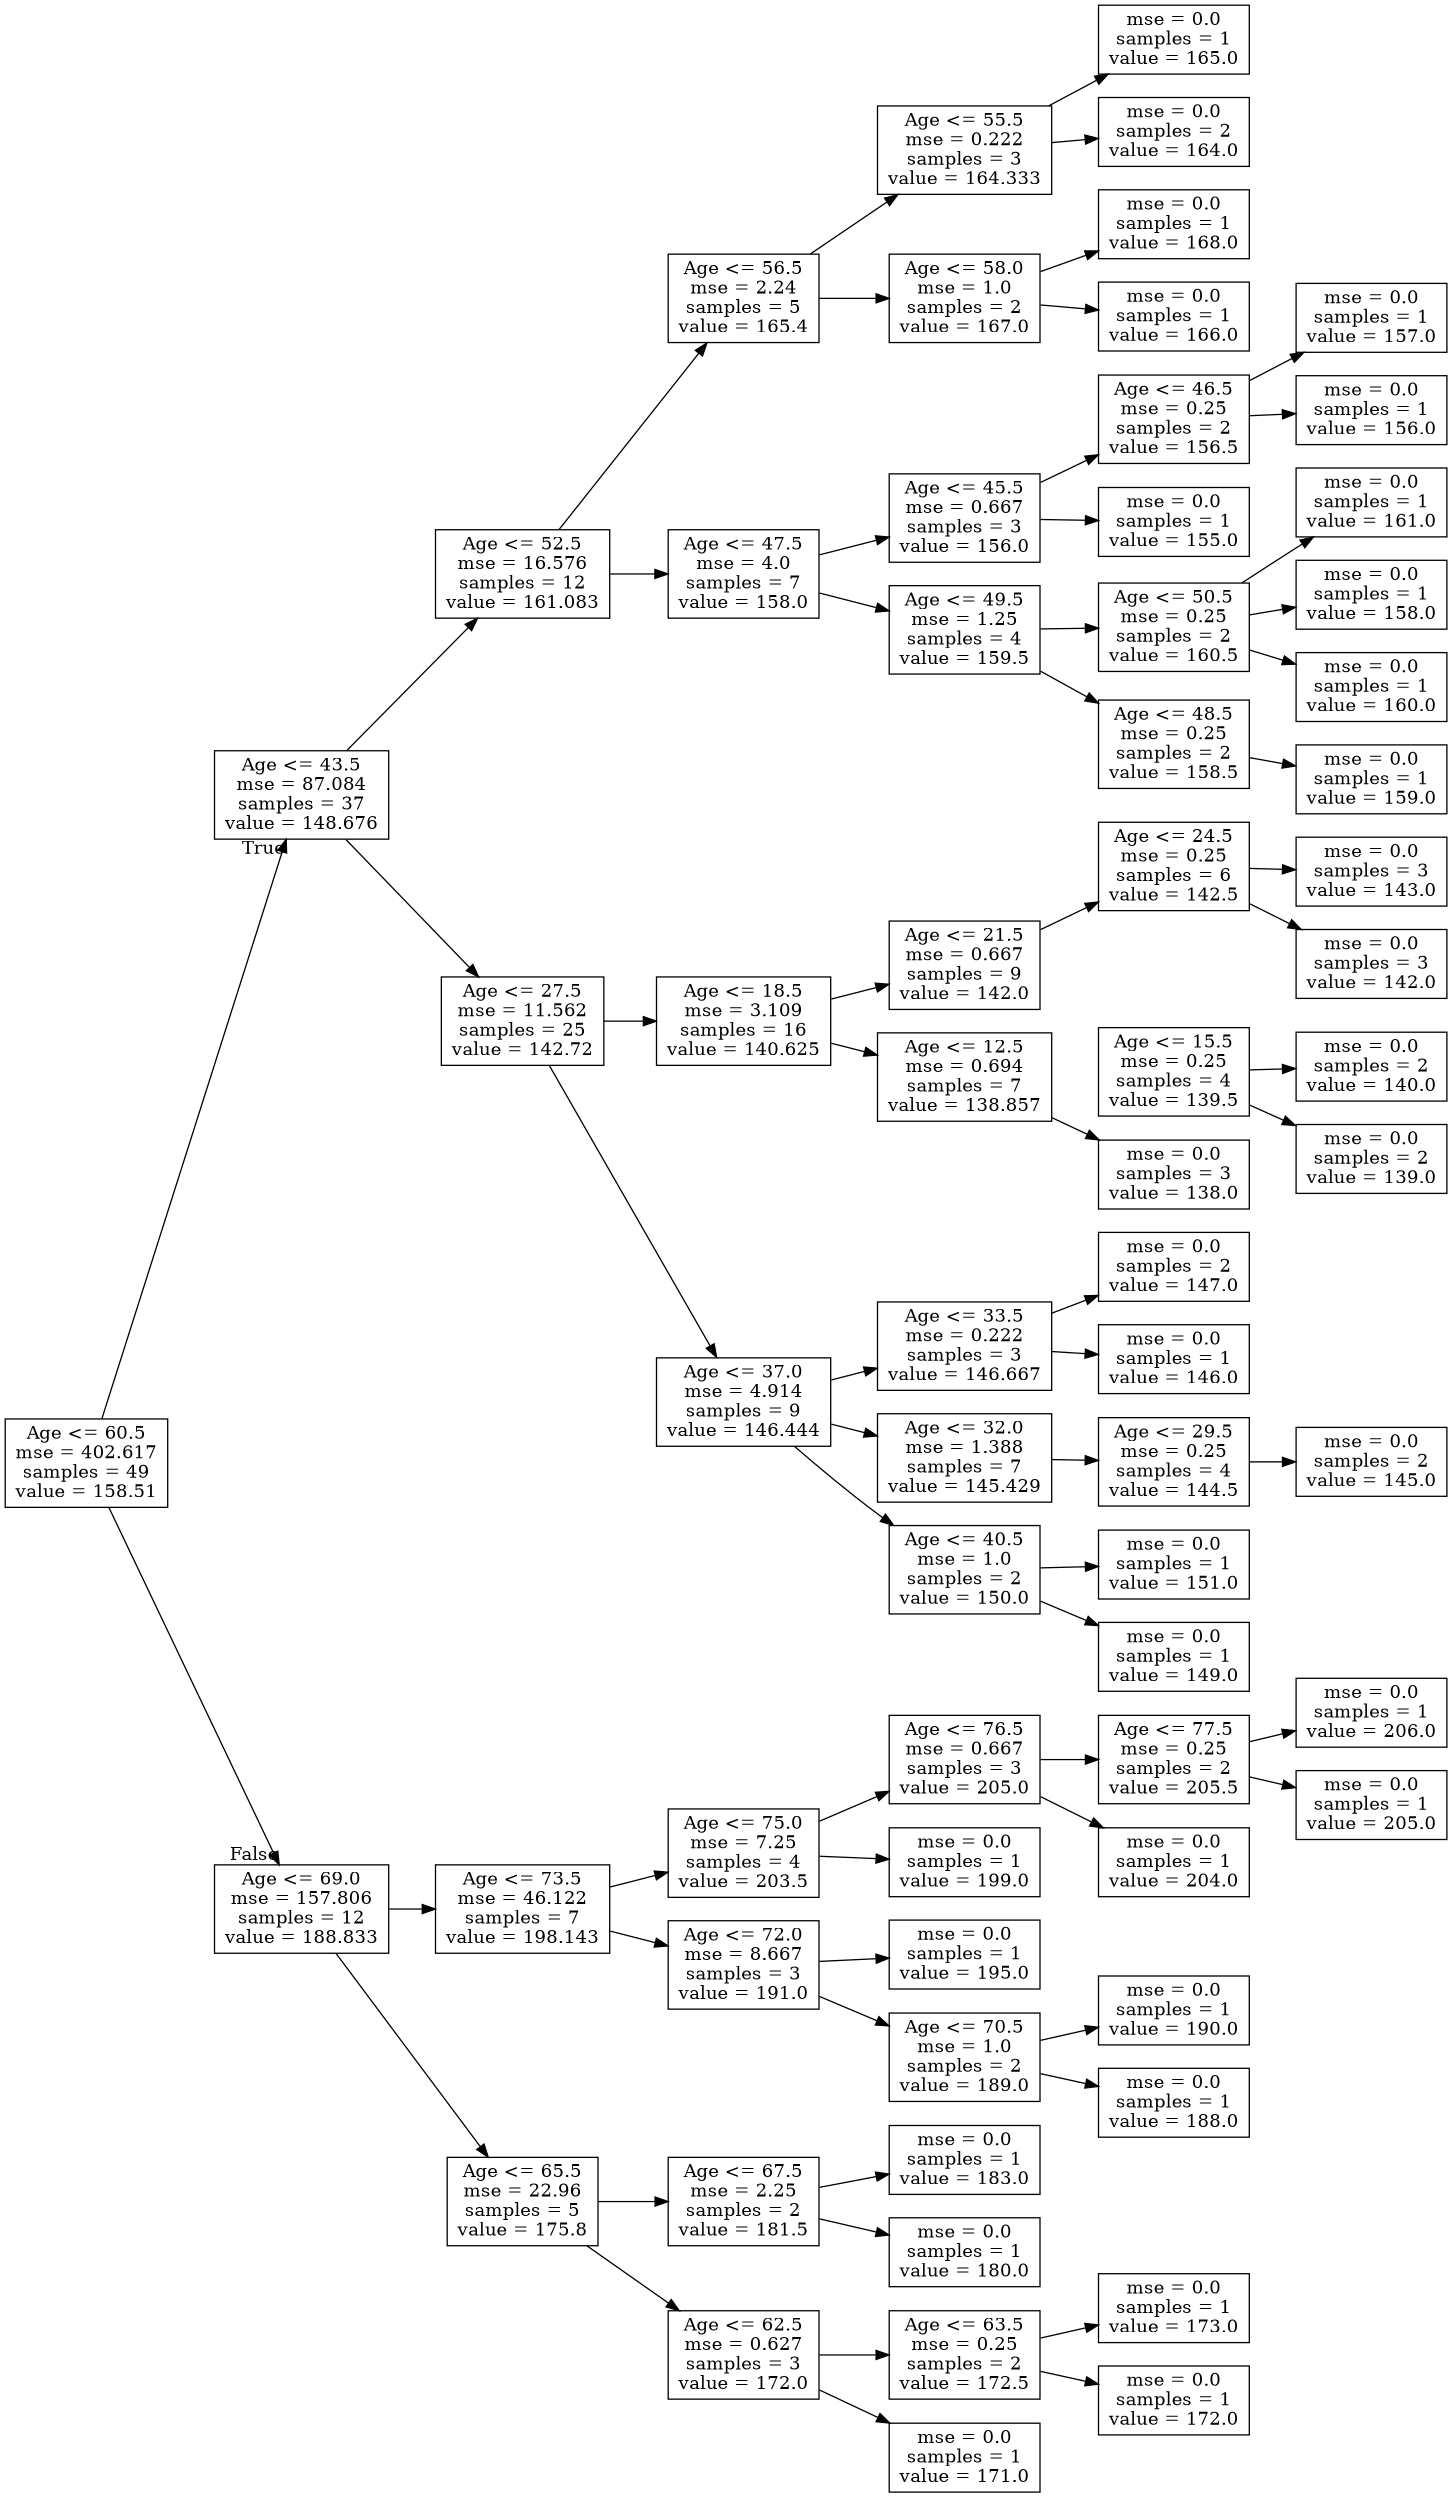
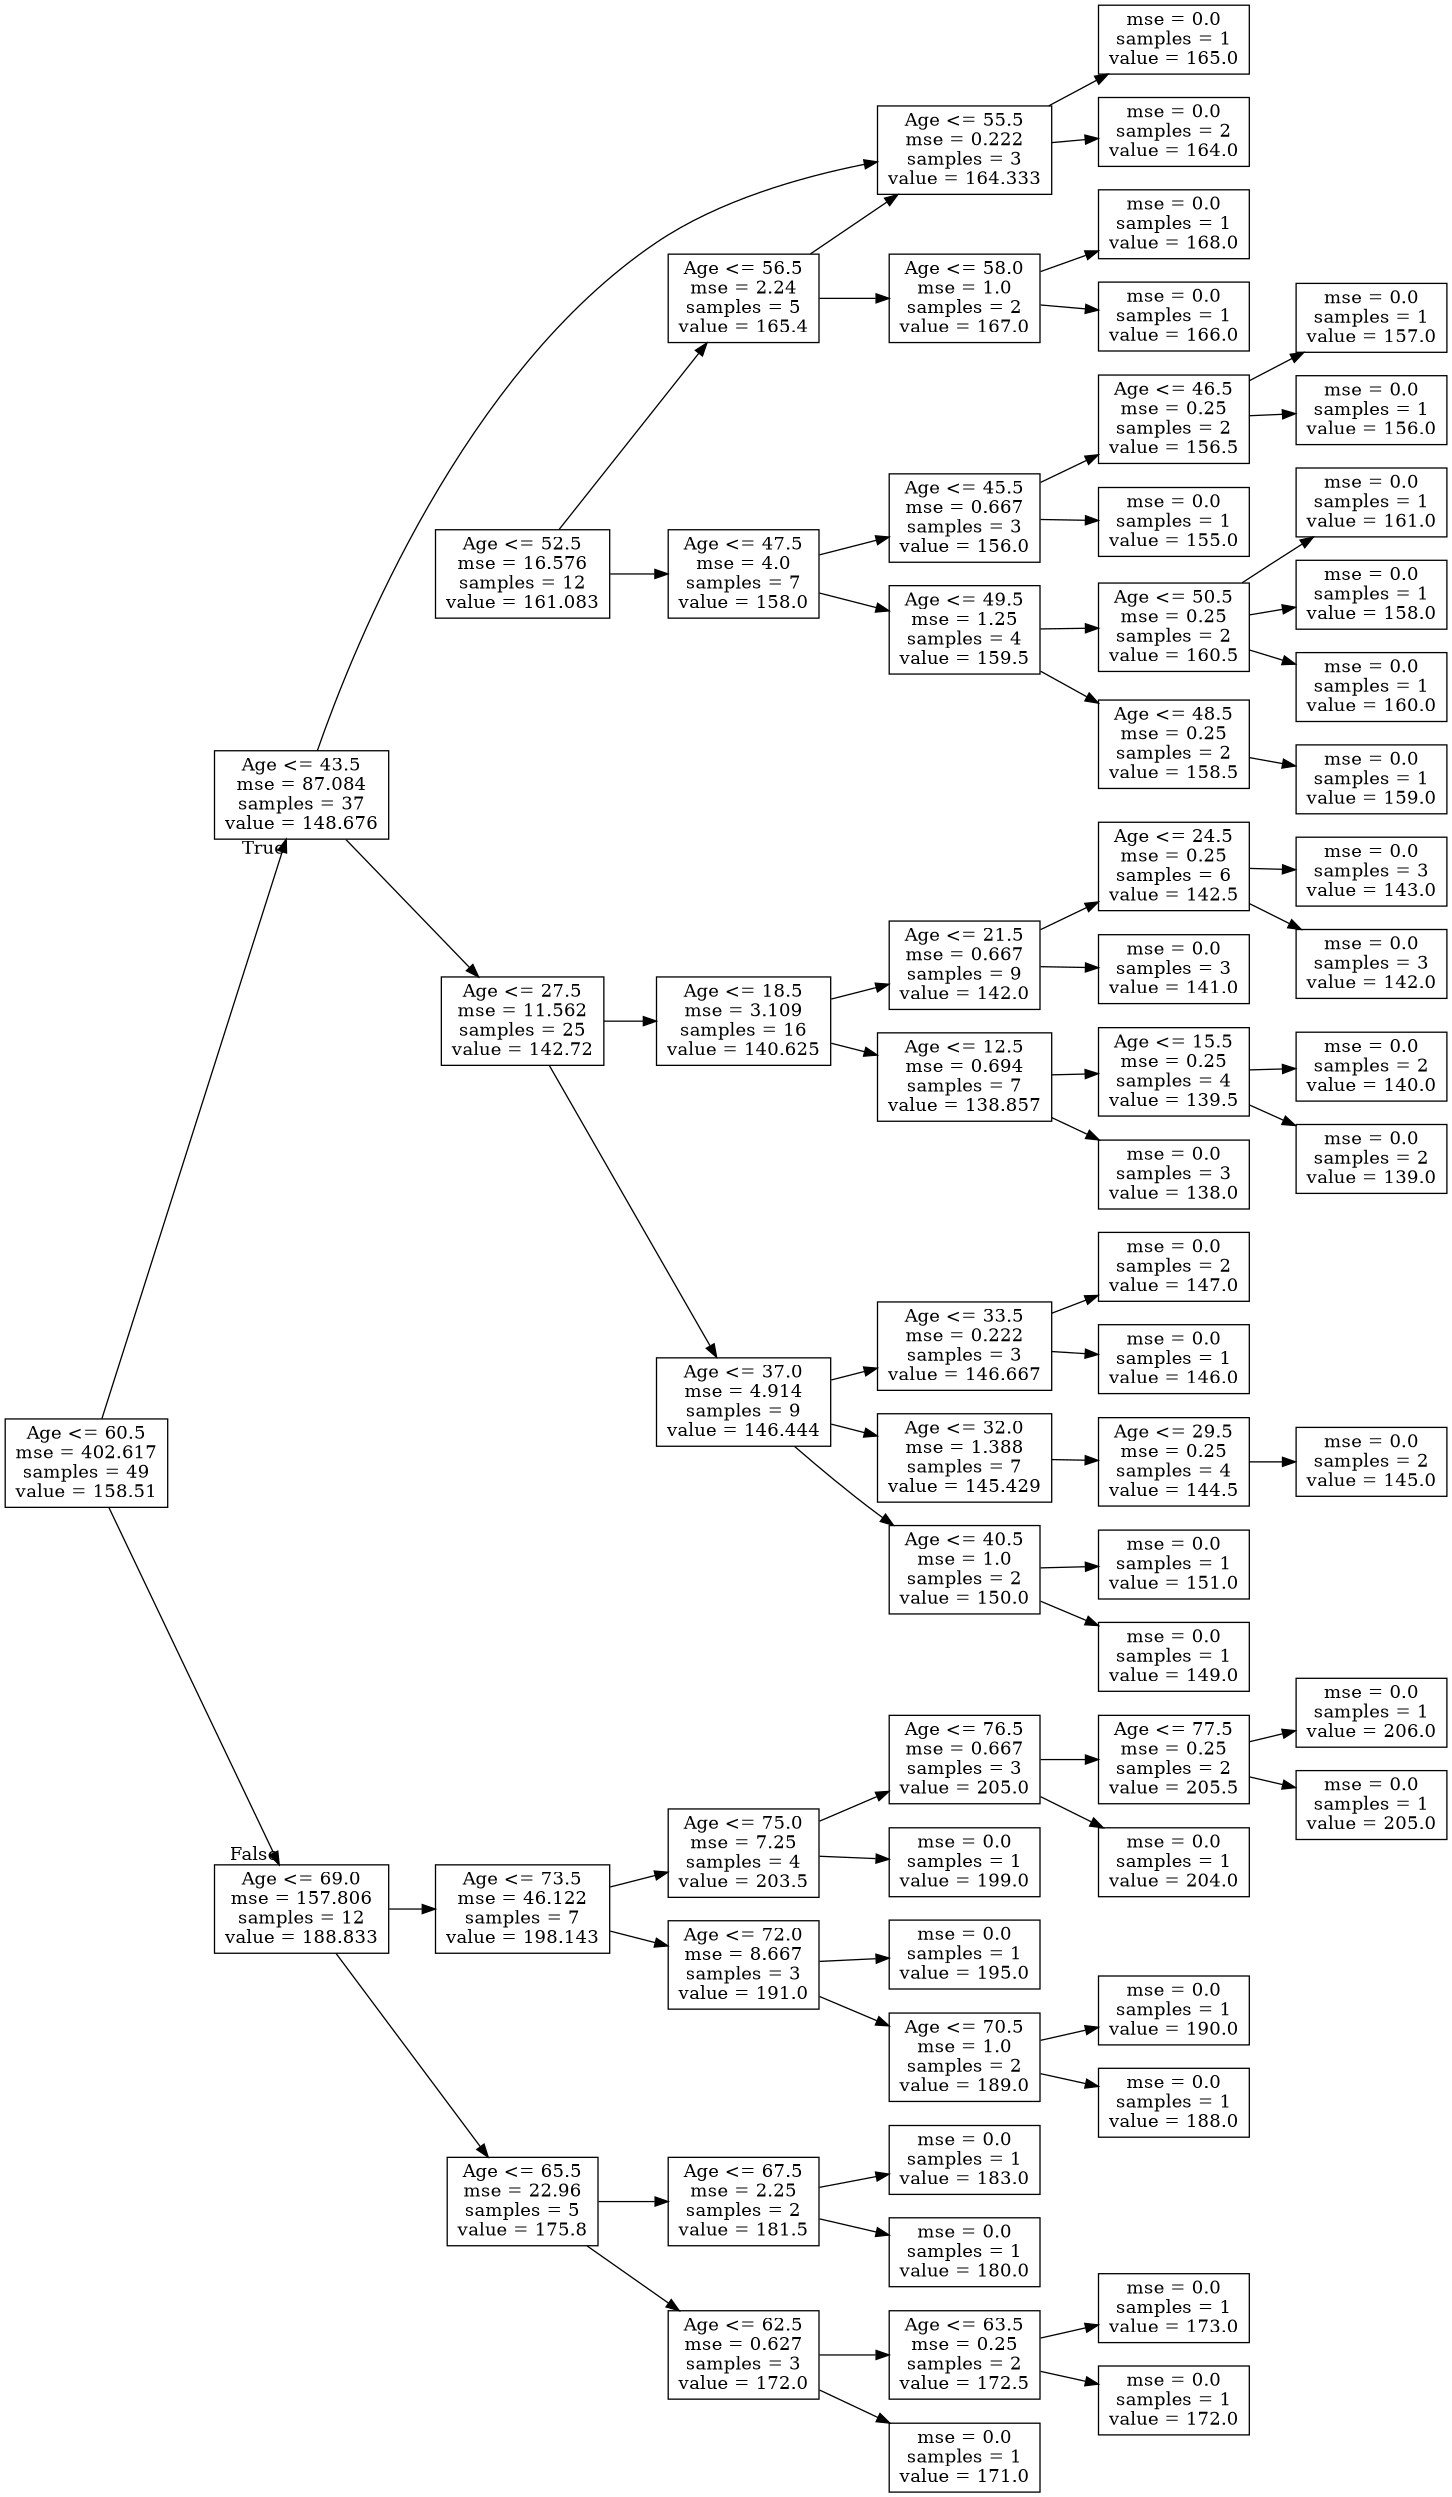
edge "Age <= 43.5 mse = 87.084 samples = 37 value = 148.676" -> "Age <= 52.5 mse = 16.576 samples = 12 value = 161.083": now "Age <= 43.5 mse = 87.084 samples = 37 value = 148.676" -> "Age <= 55.5 mse = 0.222 samples = 3 value = 164.333"
node "mse = 0.0 samples = 3 value = 141.0": added
edge "Age <= 12.5 mse = 0.694 samples = 7 value = 138.857" -> "Age <= 15.5 mse = 0.25 samples = 4 value = 139.5": added
